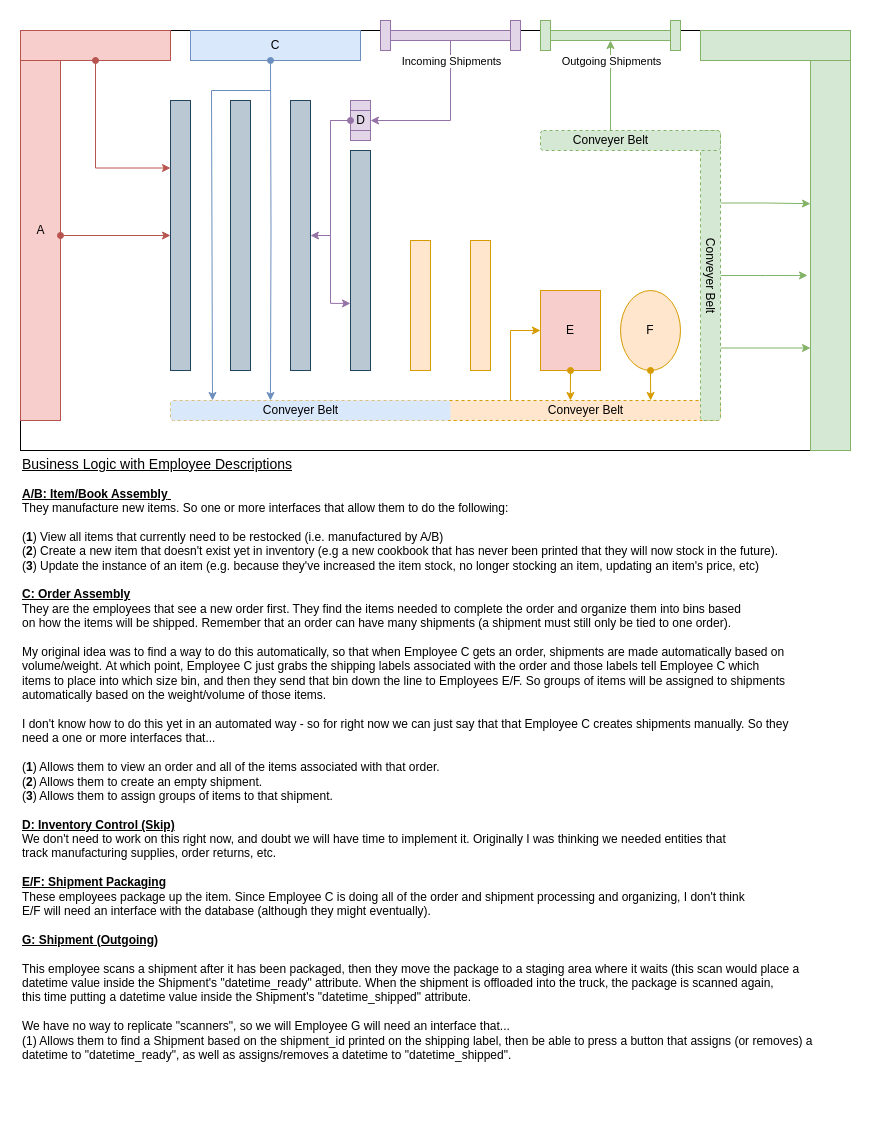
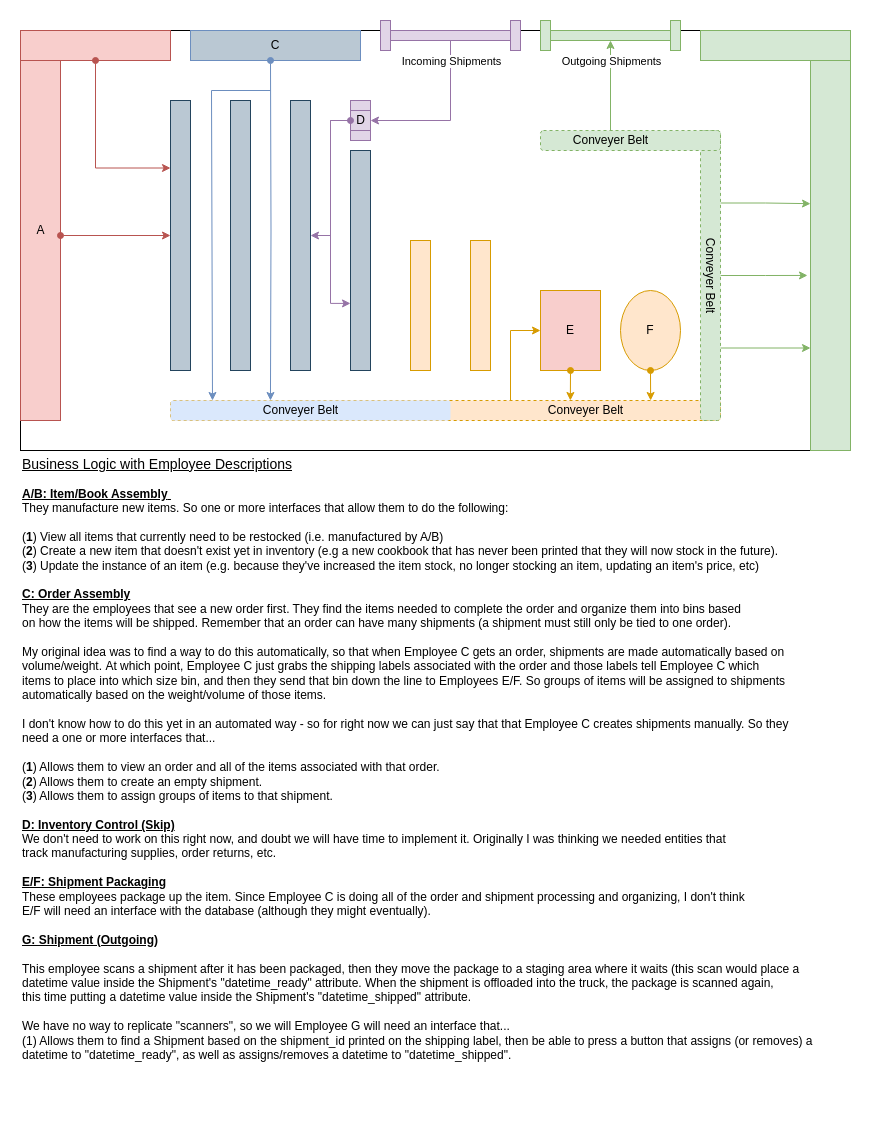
node "C": fillcolor #dae8fc -> #bac8d3
